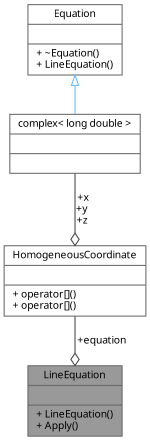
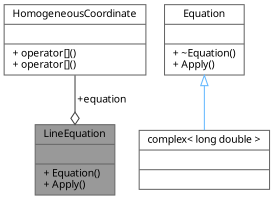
node "Equation": text "+ LineEquation()" -> "+ Apply()"
edge "complex< long double >" -> "HomogeneousCoordinate": removed, label "+x +y +z"
node "LineEquation": text "+ LineEquation()" -> "+ Equation()"
